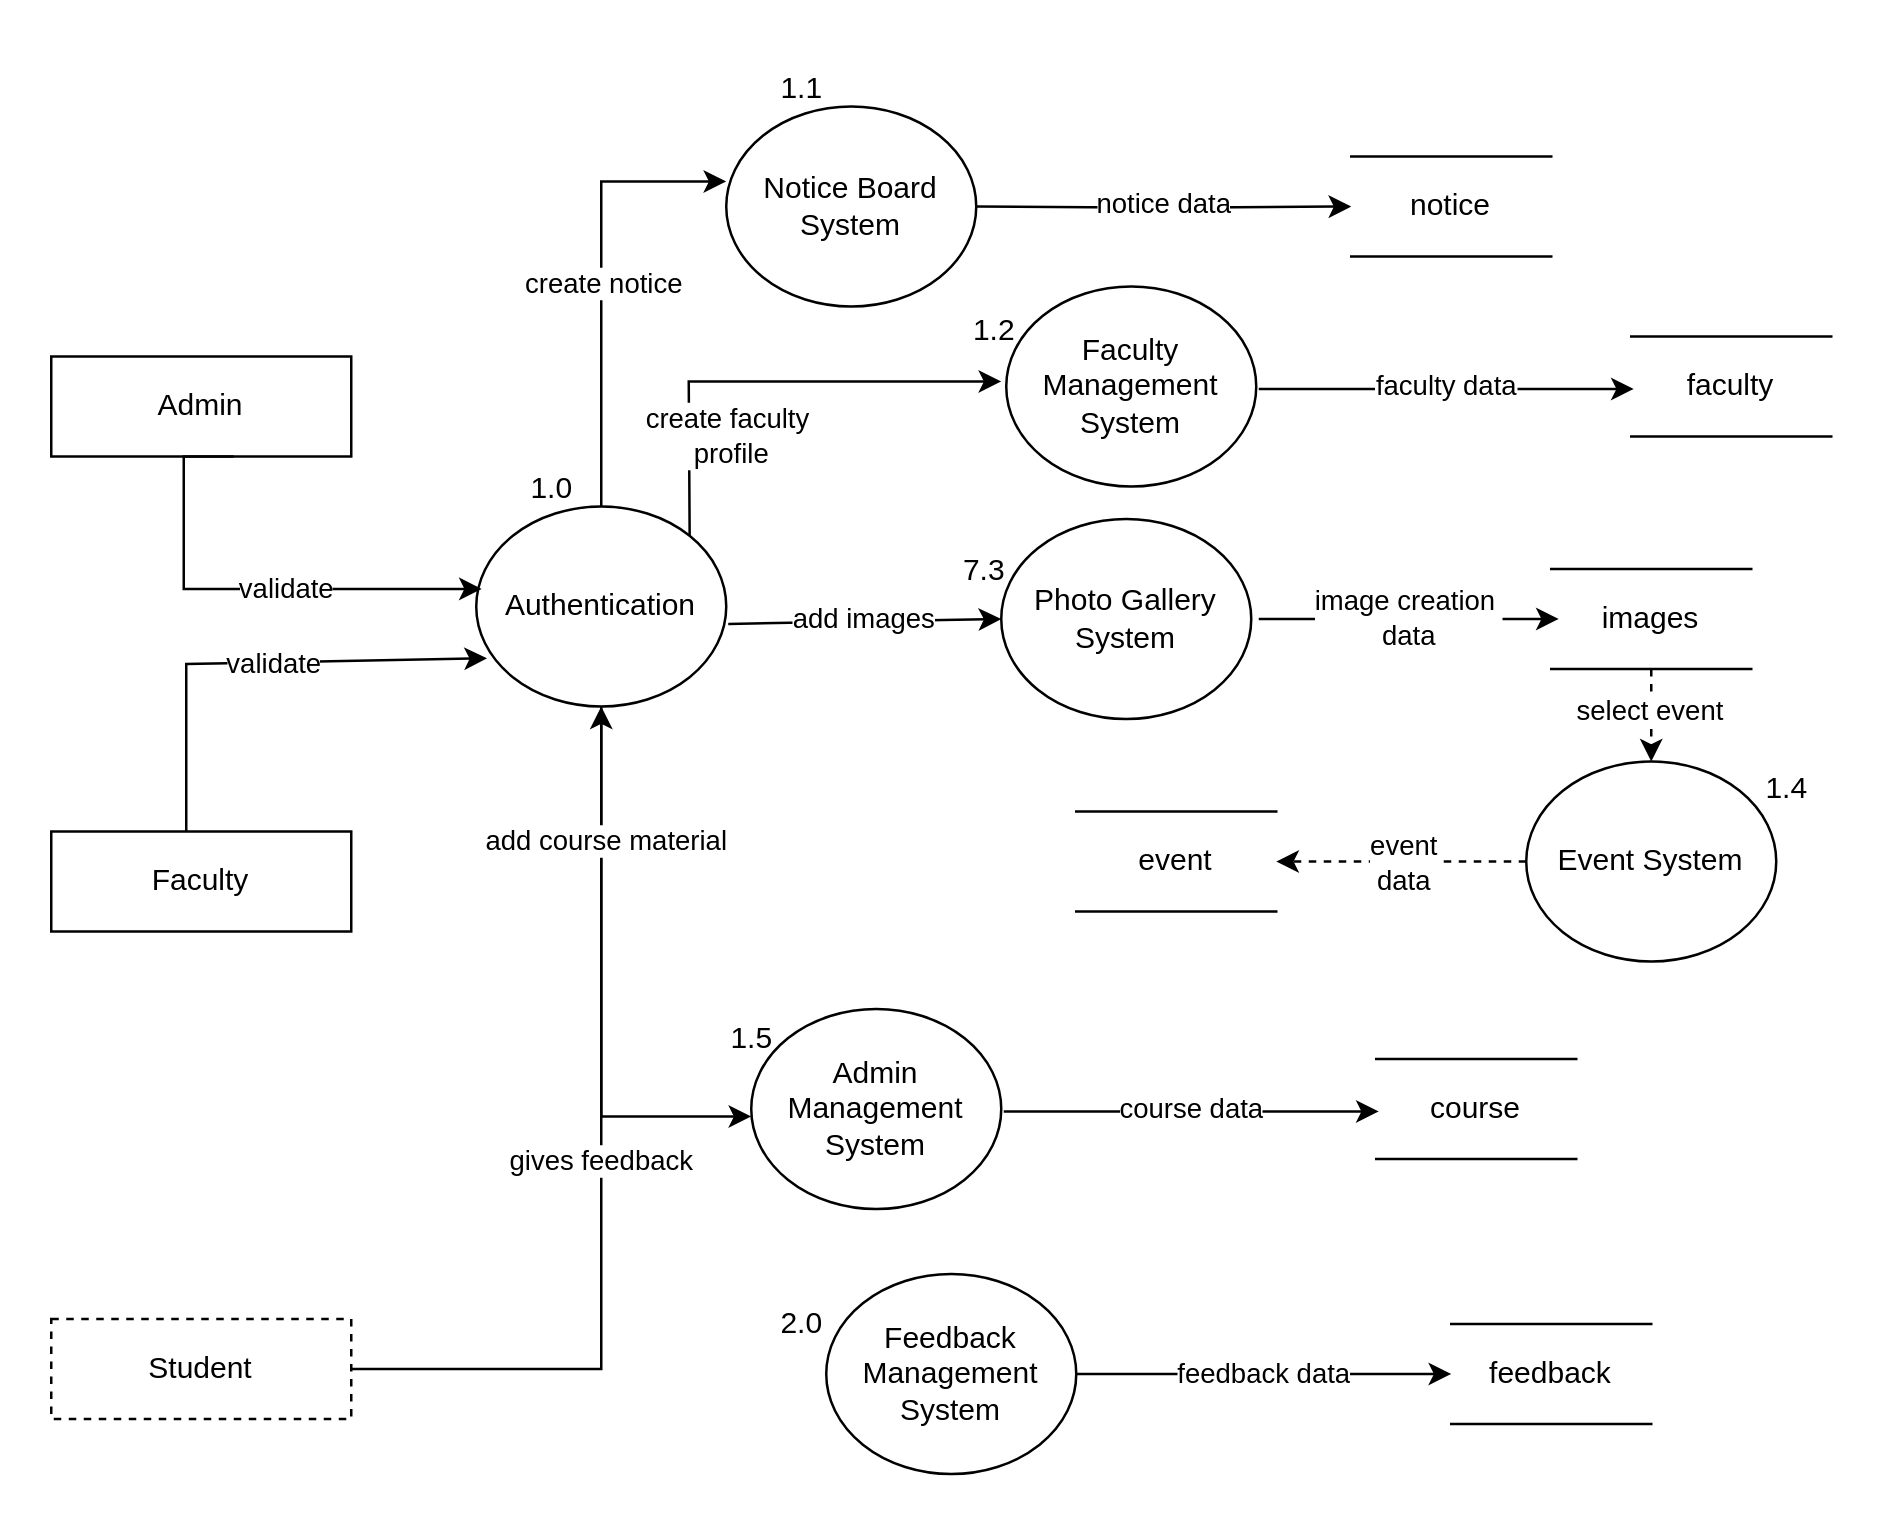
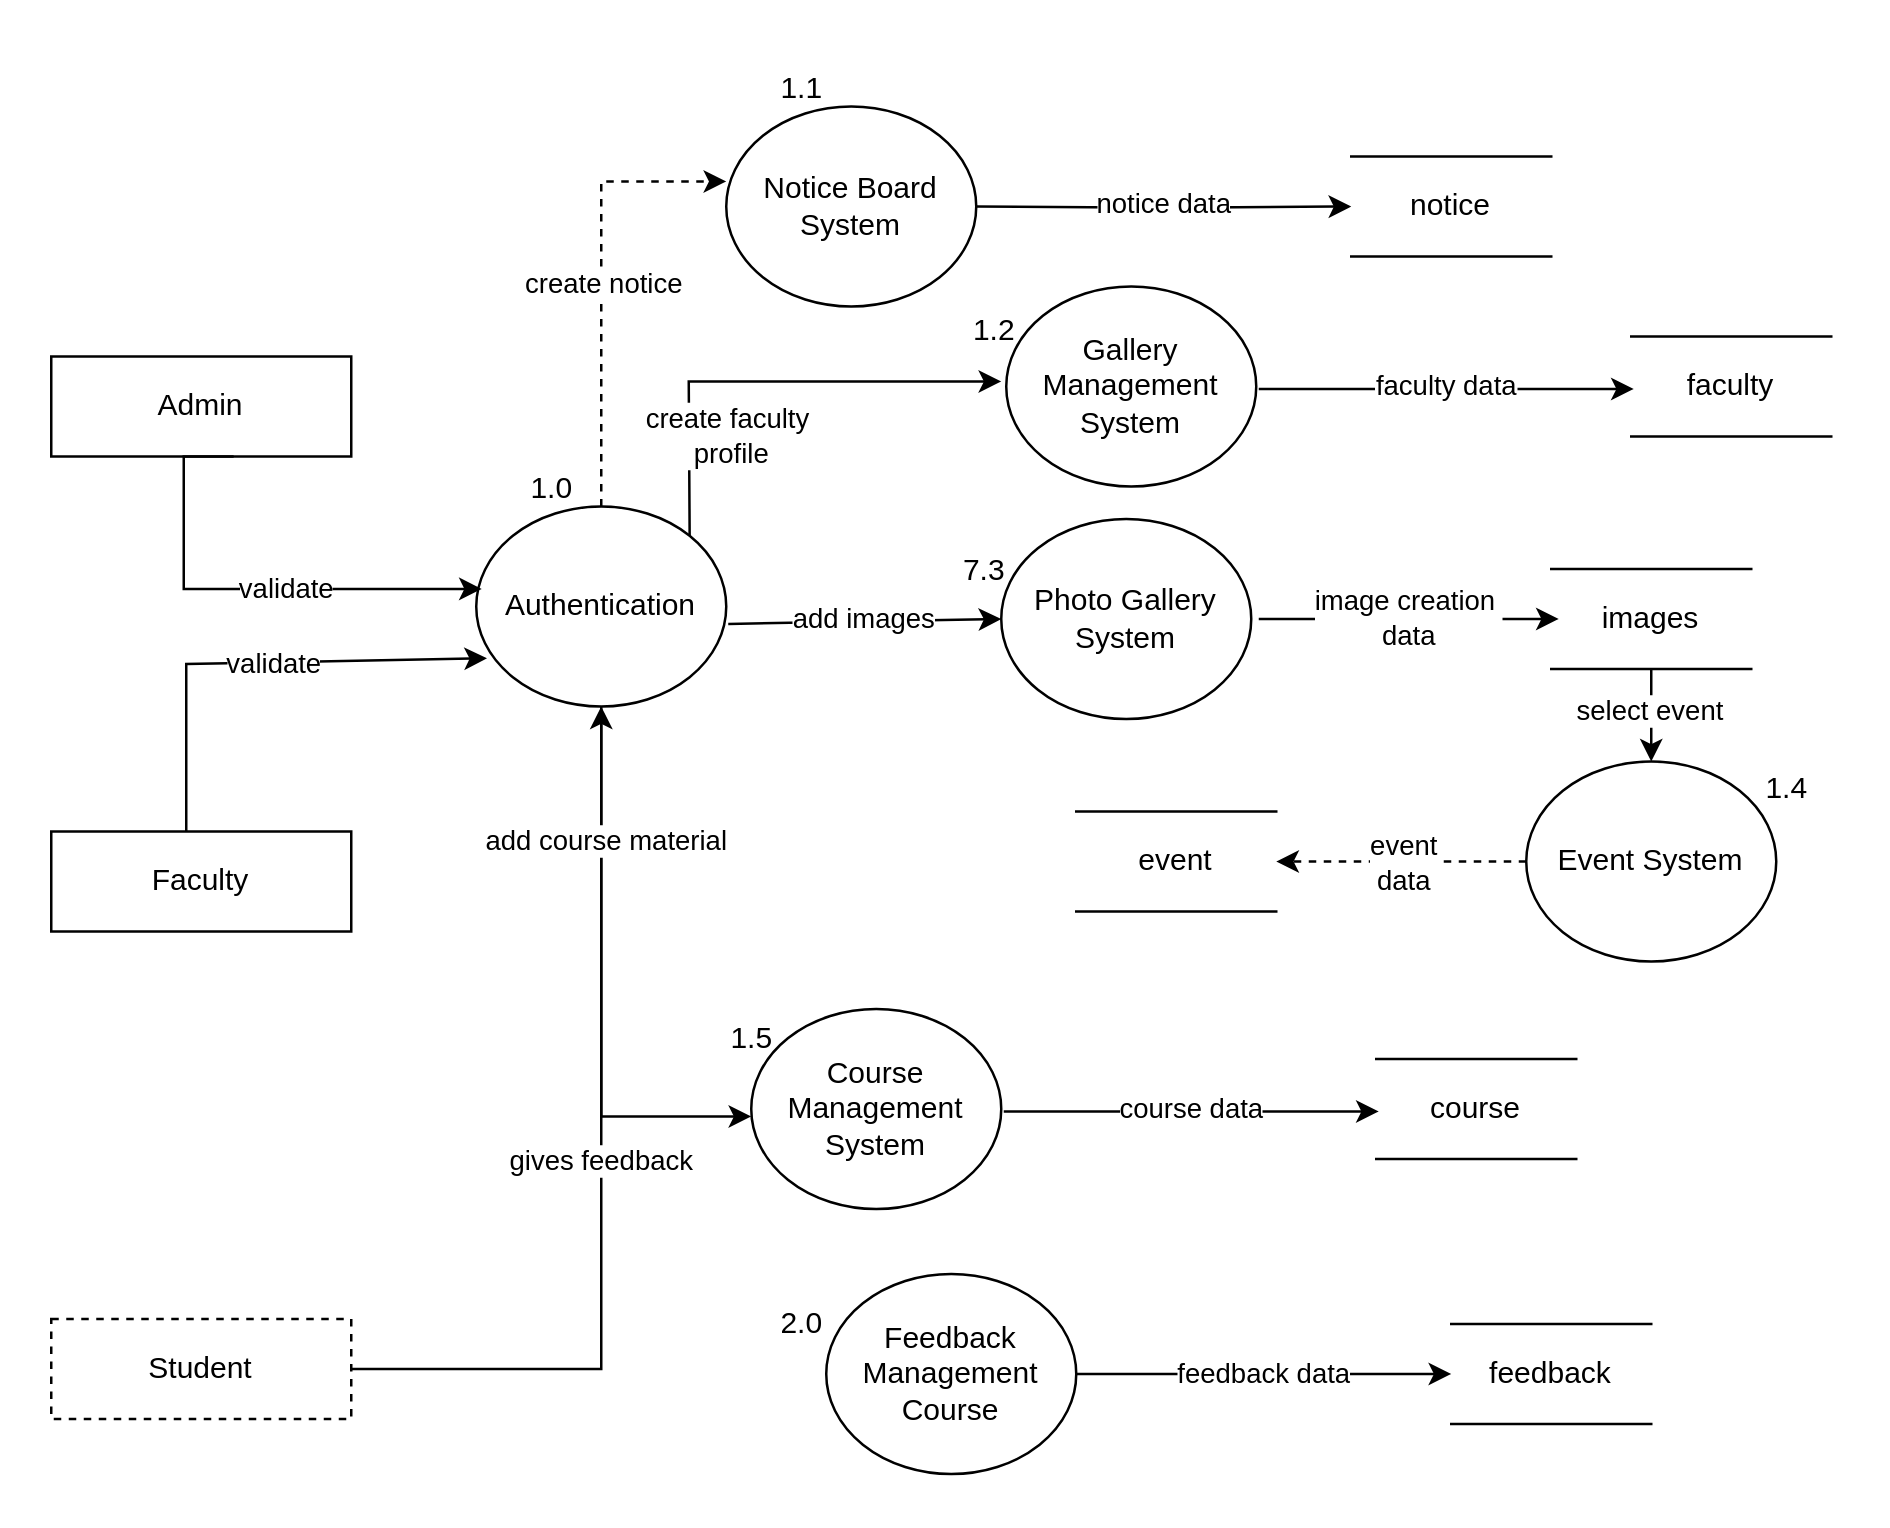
node "Faculty Management System": label "Faculty Management System" -> "Gallery Management System"
edge "Authentication" -> "Notice Board System": style solid -> dashed
edge "images" -> "Event System": style dashed -> solid
node "Admin Management System": label "Admin Management System" -> "Course Management System"
node "Feedback Management System": label "Feedback Management System" -> "Feedback Management Course"
